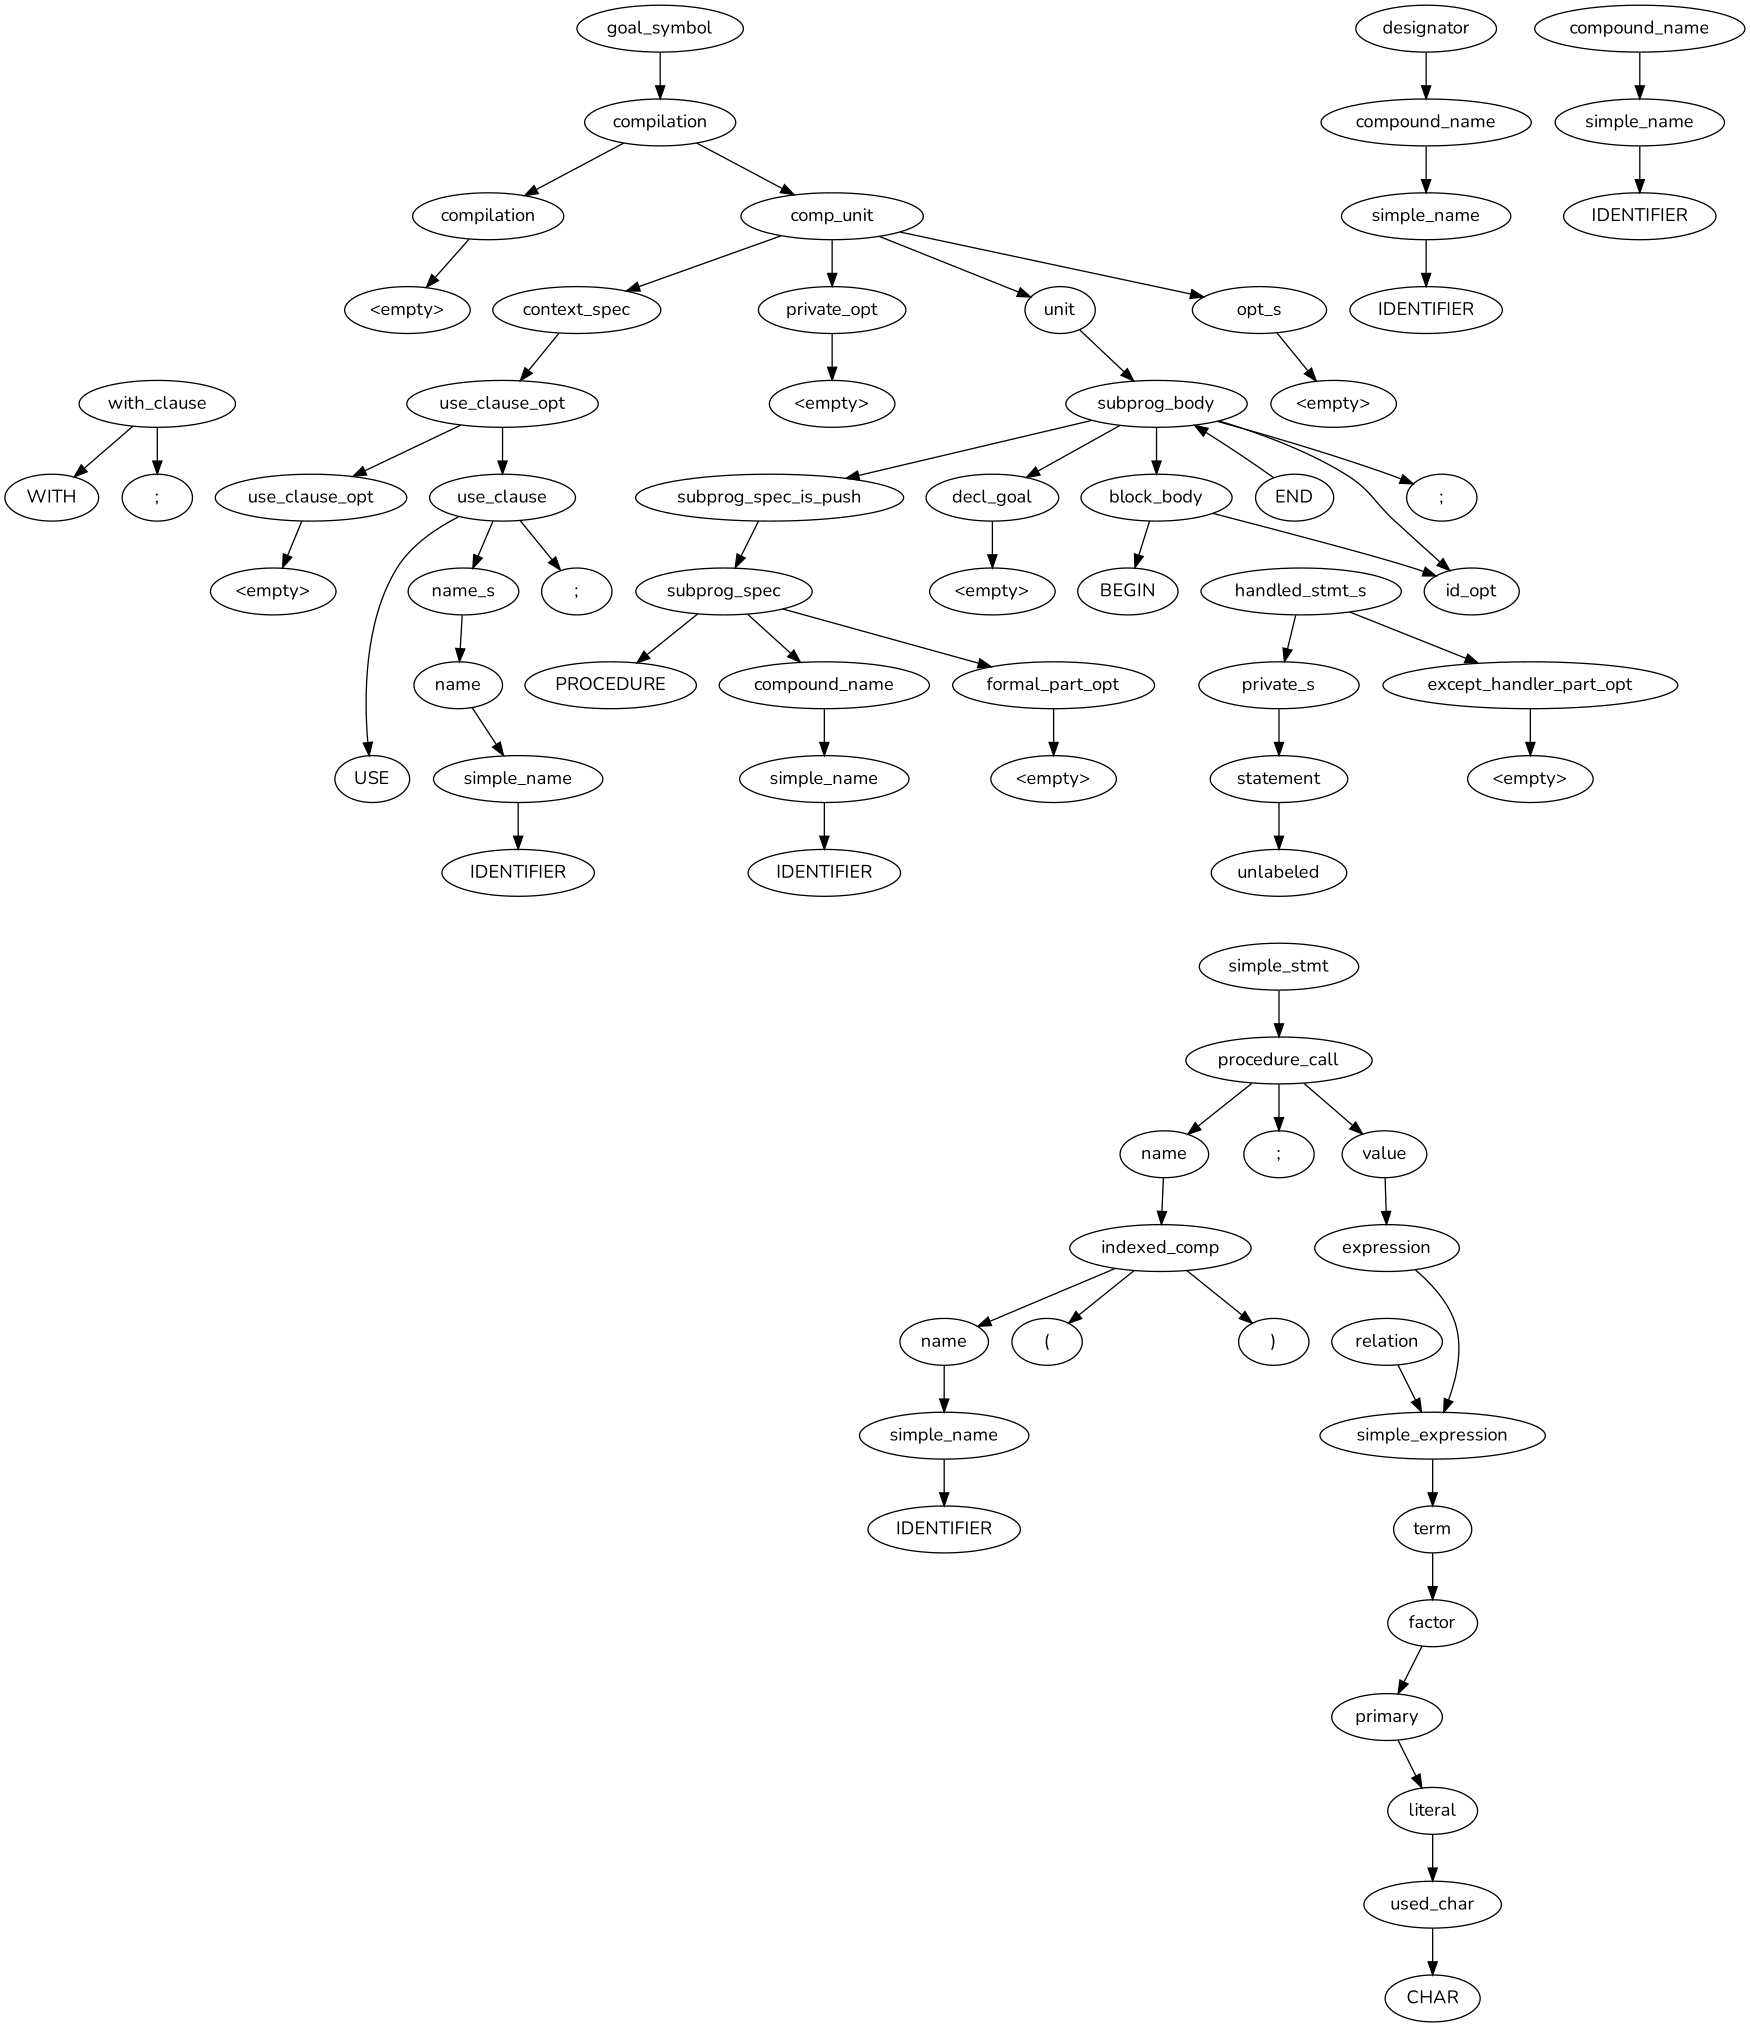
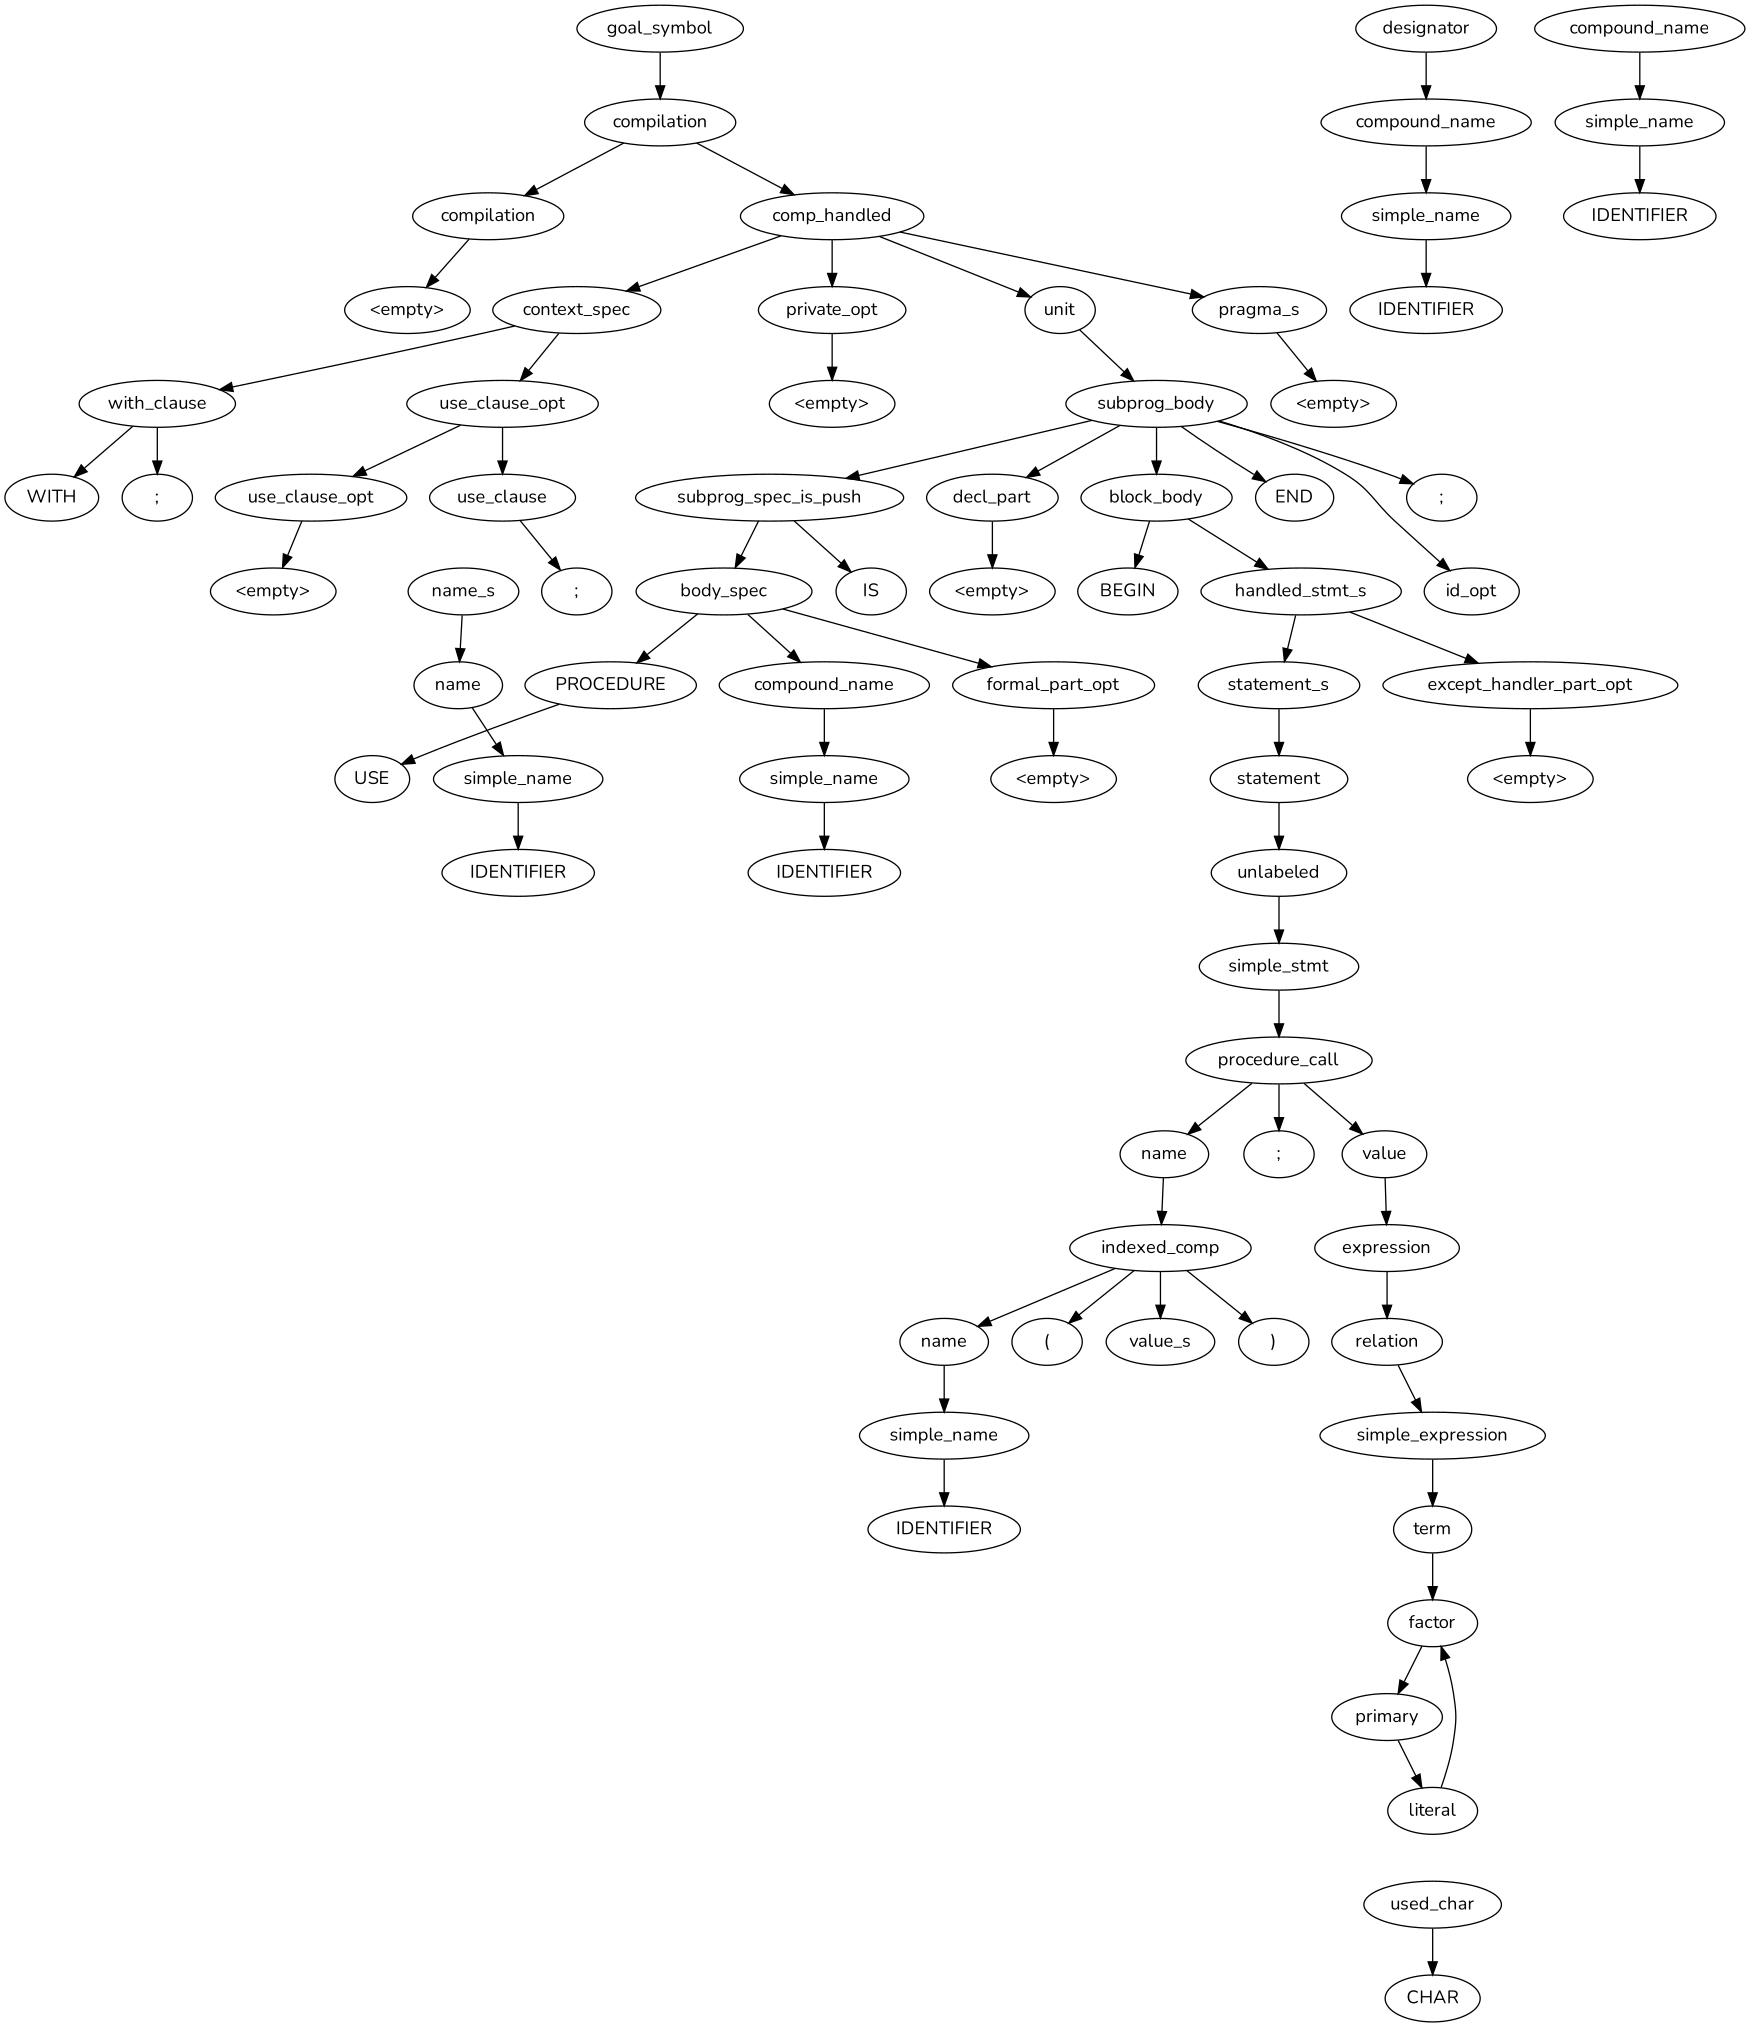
node "comp_unit": label "comp_unit" -> "comp_handled"
node "opt_s": label "opt_s" -> "pragma_s"
edge "context_spec" -> "with_clause": added
edge "END" -> "subprog_body": reversed
node "decl_goal": label "decl_goal" -> "decl_part"
edge "use_clause" -> "name_s": removed
edge "block_body" -> "id_opt": now "block_body" -> "handled_stmt_s"
node "subprog_spec": label "subprog_spec" -> "body_spec"
node "IS": added
edge "use_clause" -> "USE": now "PROCEDURE" -> "USE"
node "private_s": label "private_s" -> "statement_s"
edge "unlabeled" -> "simple_stmt": added
edge "expression" -> "simple_expression": now "expression" -> "relation"
node "value_s": added
edge "literal" -> "used_char": now "literal" -> "factor"
